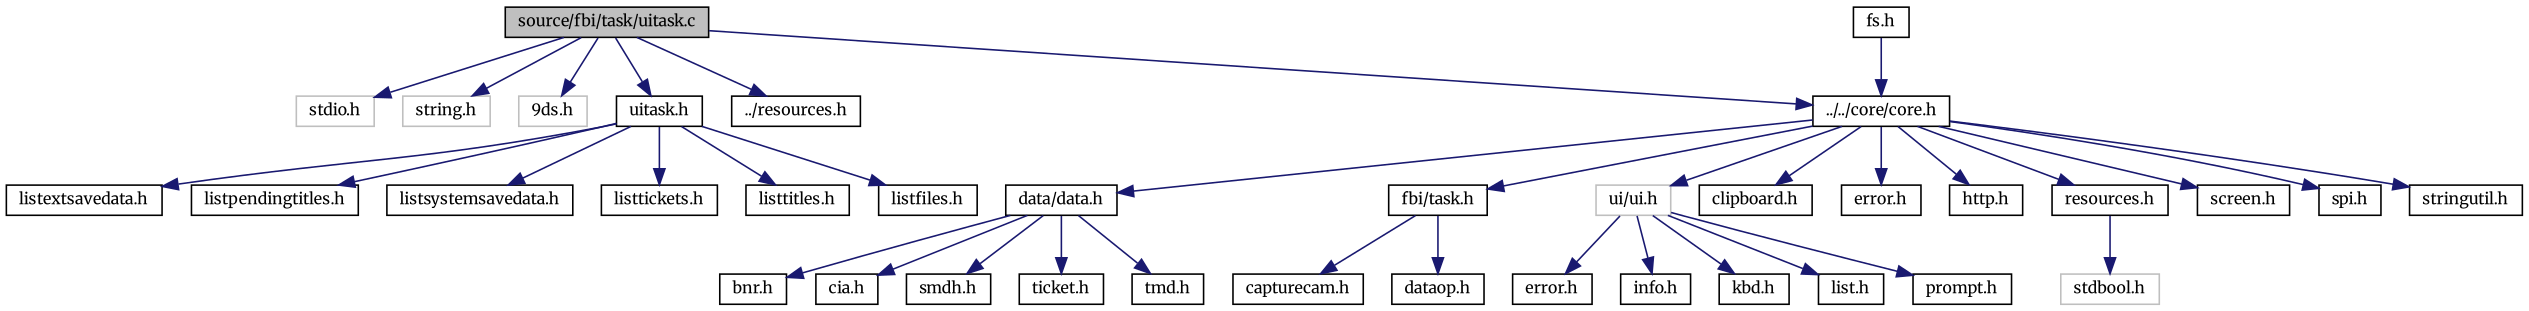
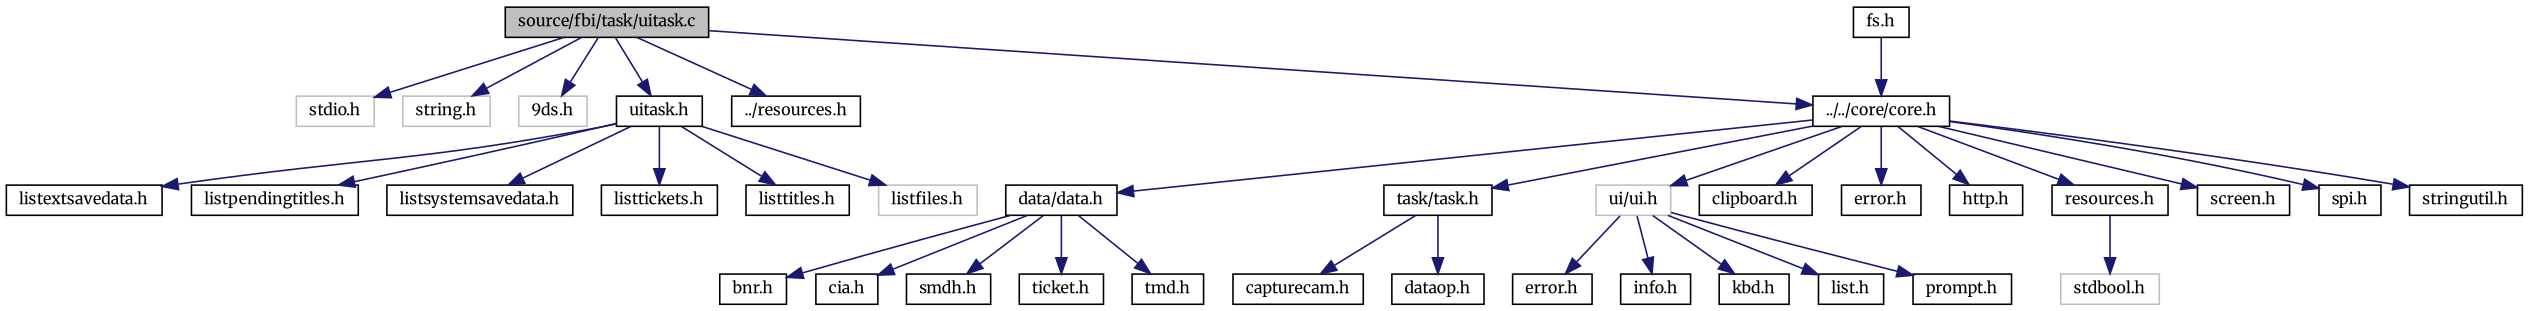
node "listfiles.h": color black -> grey75
node "fbi/task.h": label "fbi/task.h" -> "task/task.h"
